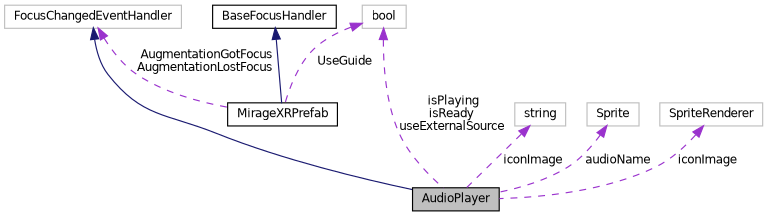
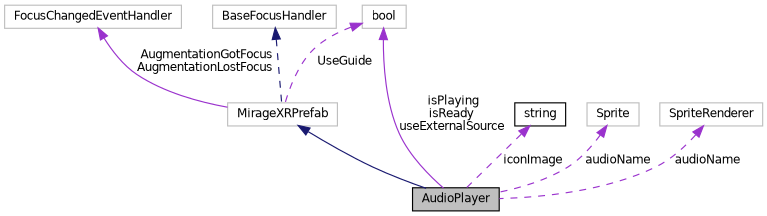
node "BaseFocusHandler": color black -> grey75
edge "MirageXRPrefab" -> "BaseFocusHandler": style solid -> dashed
edge "MirageXRPrefab" -> "FocusChangedEventHandler": style dashed -> solid
node "MirageXRPrefab": color black -> grey75
node "string": color grey75 -> black
edge "AudioPlayer" -> "bool": style dashed -> solid
edge "AudioPlayer" -> "FocusChangedEventHandler": now "AudioPlayer" -> "MirageXRPrefab"
edge "AudioPlayer" -> "SpriteRenderer": label " iconImage" -> " audioName"
